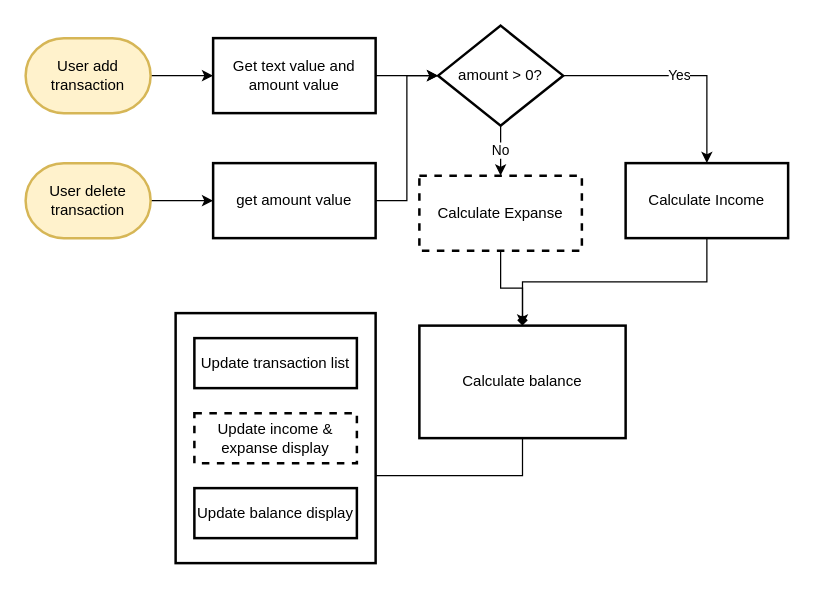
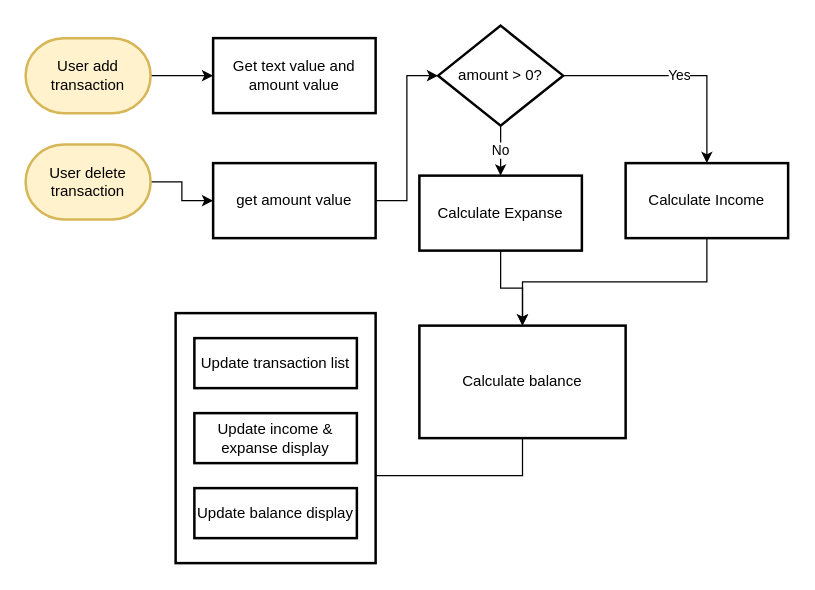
edge "Get text value and amount value" -> "amount > 0?": removed
node "User delete transaction": moved (88, 201) -> (88, 182)
node "Calculate Expanse": style dashed -> solid
edge "Calculate Expanse" -> "Calculate balance": arrowhead diamond -> classic
node "Update income & expanse display": style dashed -> solid
